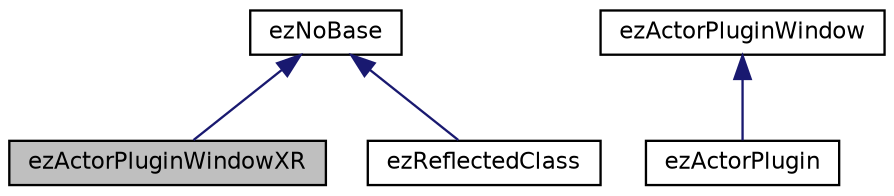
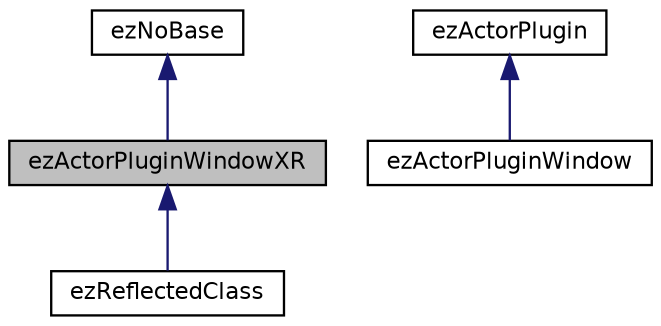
edge "ezReflectedClass" -> "ezNoBase": now "ezReflectedClass" -> "ezActorPluginWindowXR"
edge "ezActorPlugin" -> "ezActorPluginWindow": reversed
